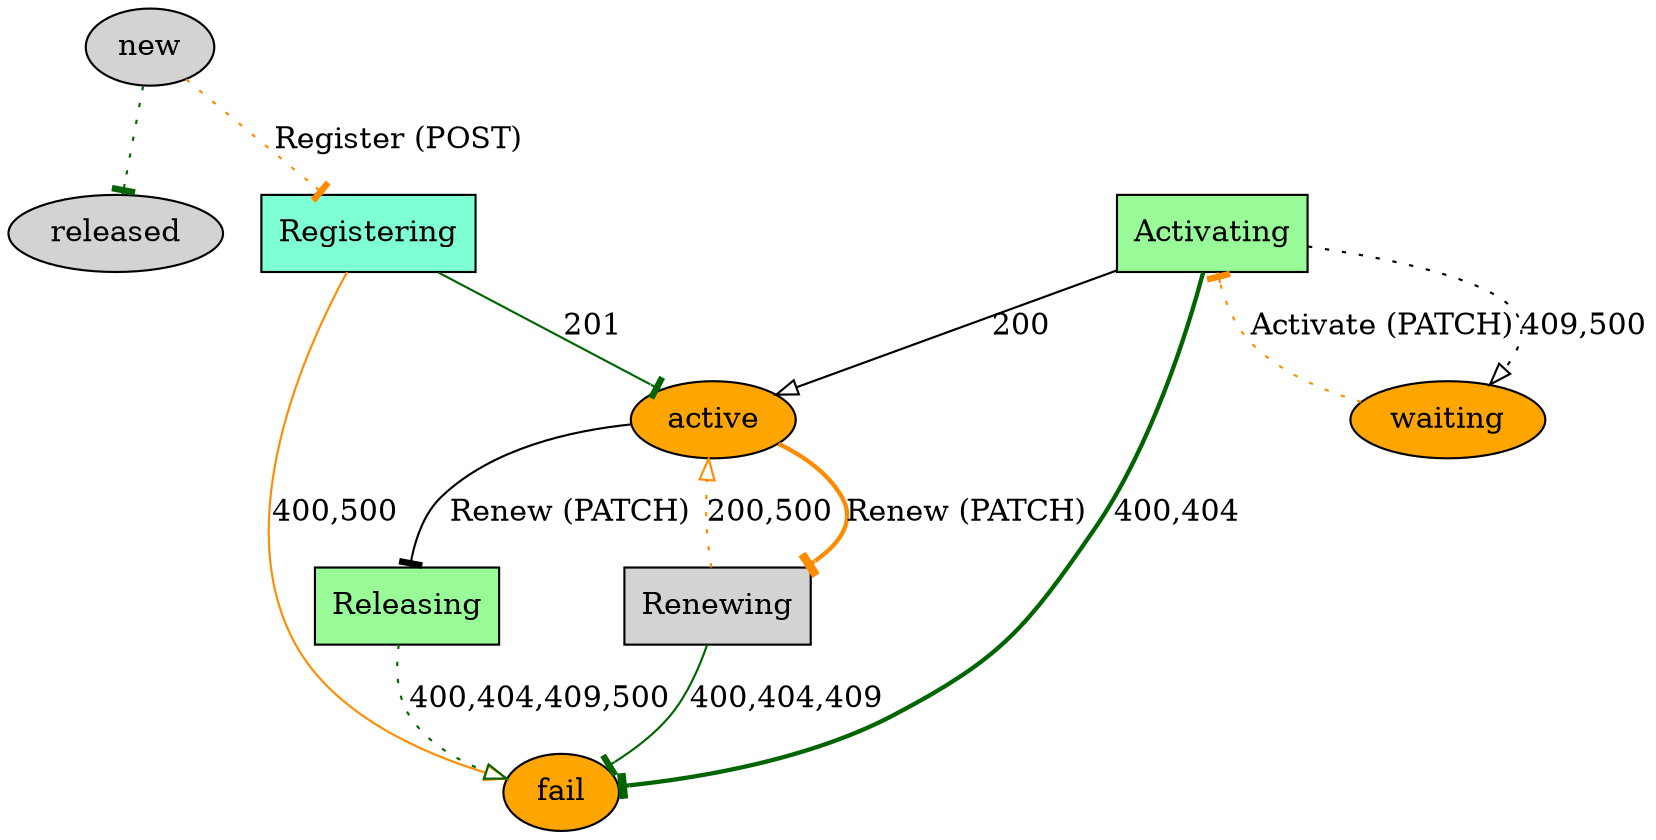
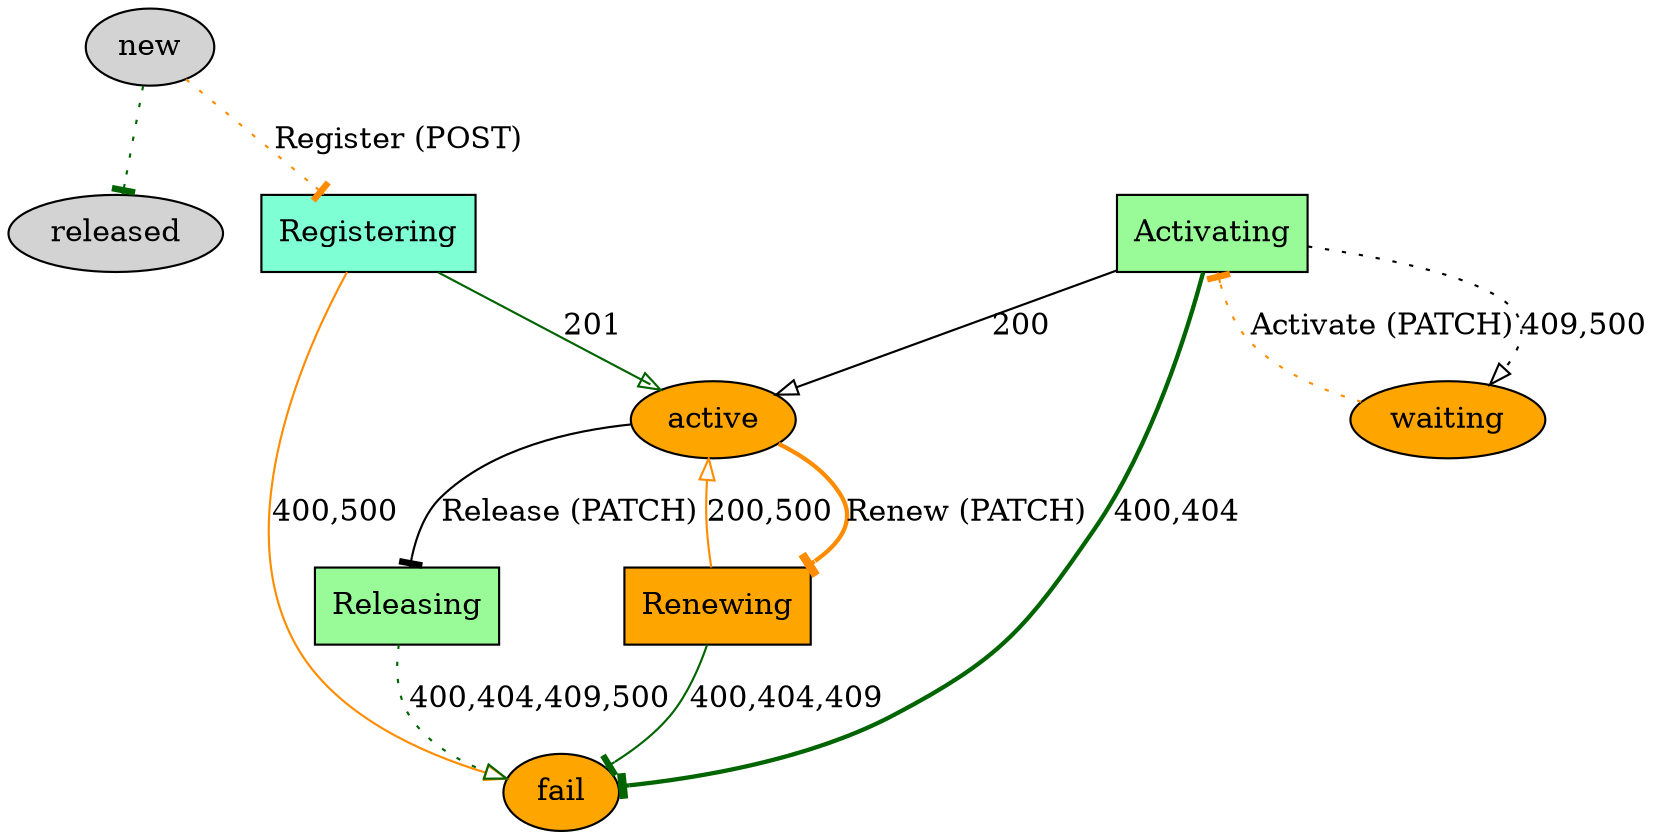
edge "Registering" -> "active": arrowhead tee -> onormal
edge "active" -> "Releasing": label "Renew (PATCH)" -> "Release (PATCH)"
edge "Renewing" -> "active": style dotted -> solid
node "Renewing": fillcolor lightgrey -> orange
